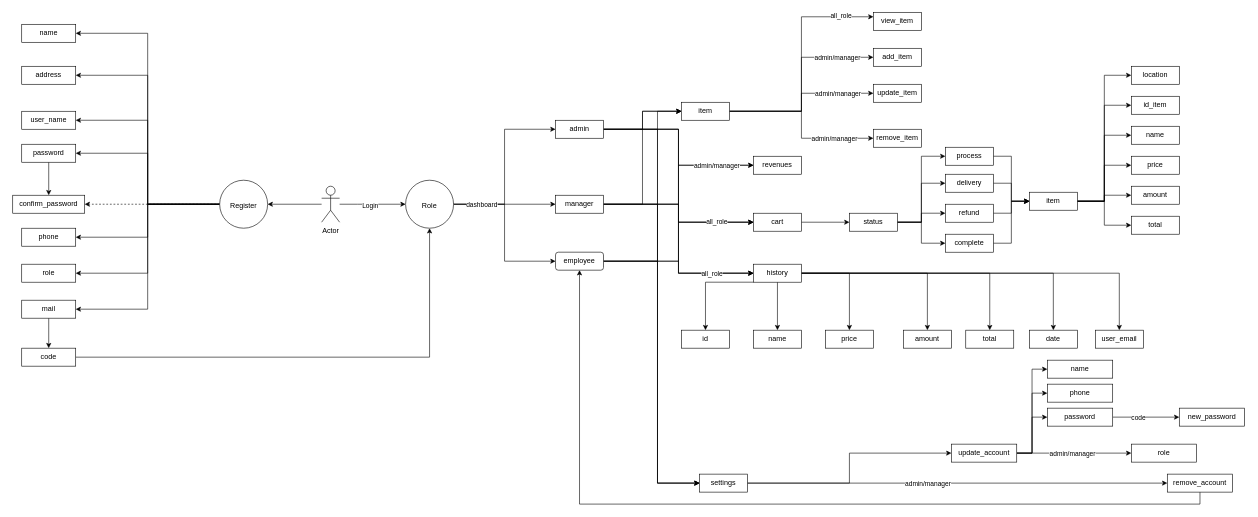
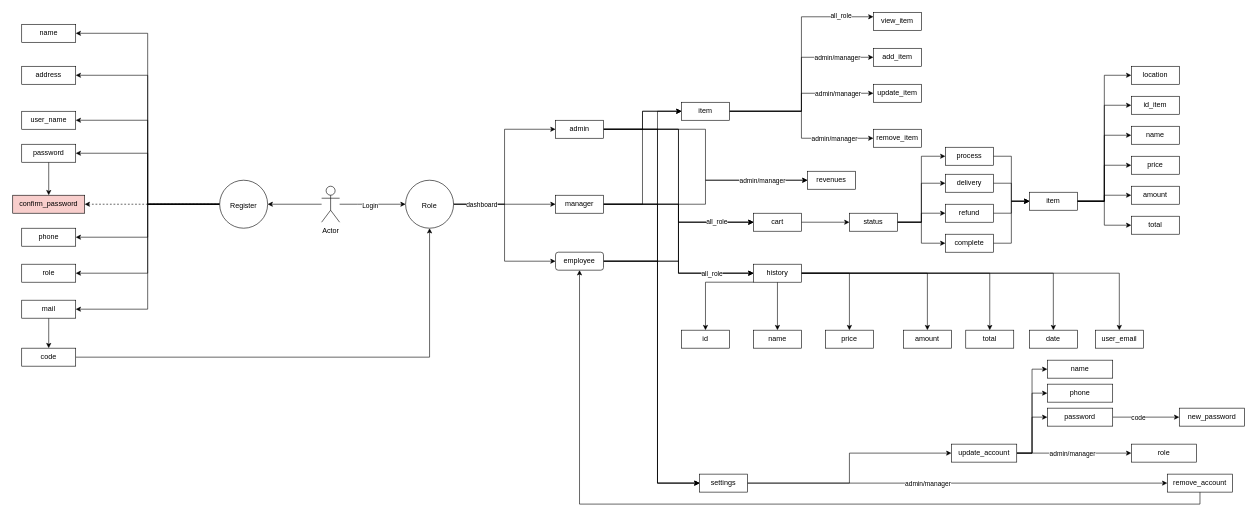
node "revenues": moved (777, 165) -> (831, 180)
node "confirm_password": fillcolor #ffffff -> #f8cecc
